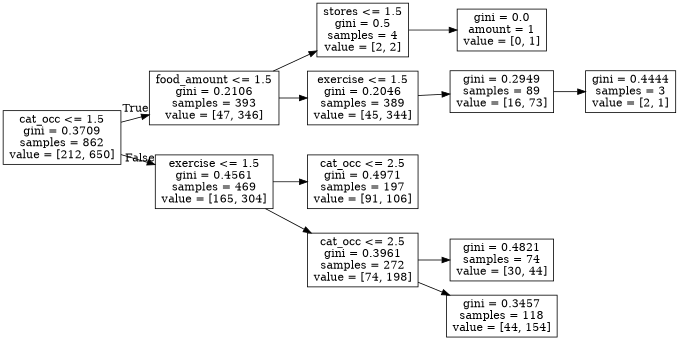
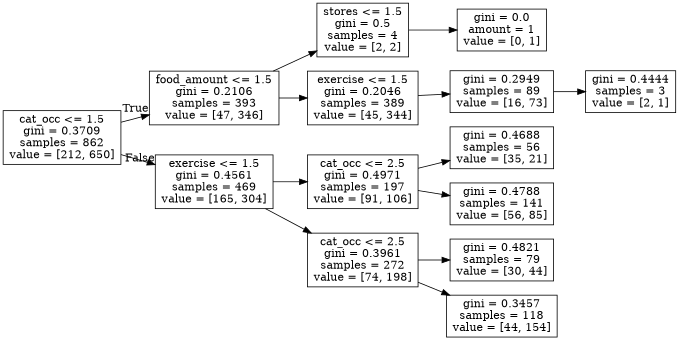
node "gini = 0.4688 samples = 56 value = [35, 21]": added
node "gini = 0.4788 samples = 141 value = [56, 85]": added
node "gini = 0.4821 samples = 74 value = [30, 44]": label "gini = 0.4821 samples = 74 value = [30, 44]" -> "gini = 0.4821 samples = 79 value = [30, 44]"
